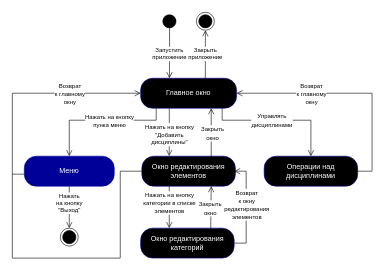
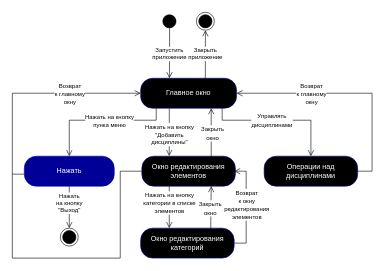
node "Меню": label "Меню" -> "Нажать"
